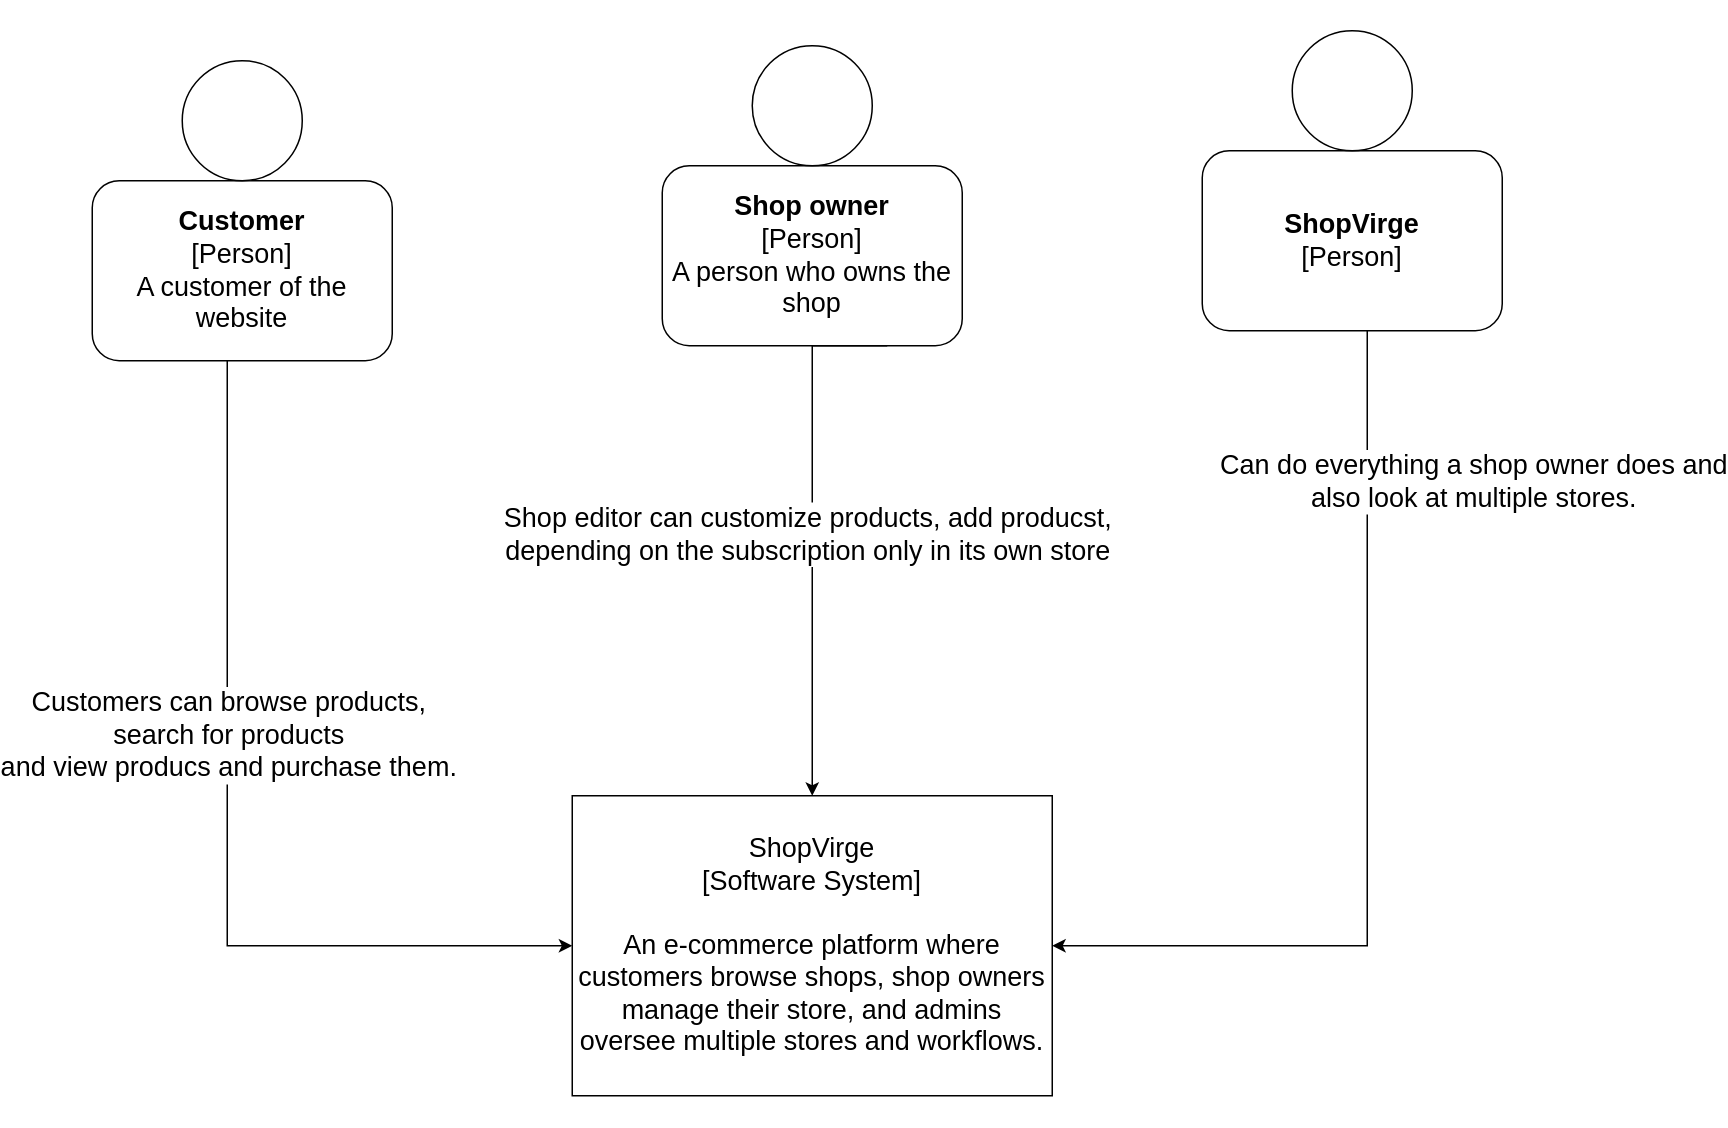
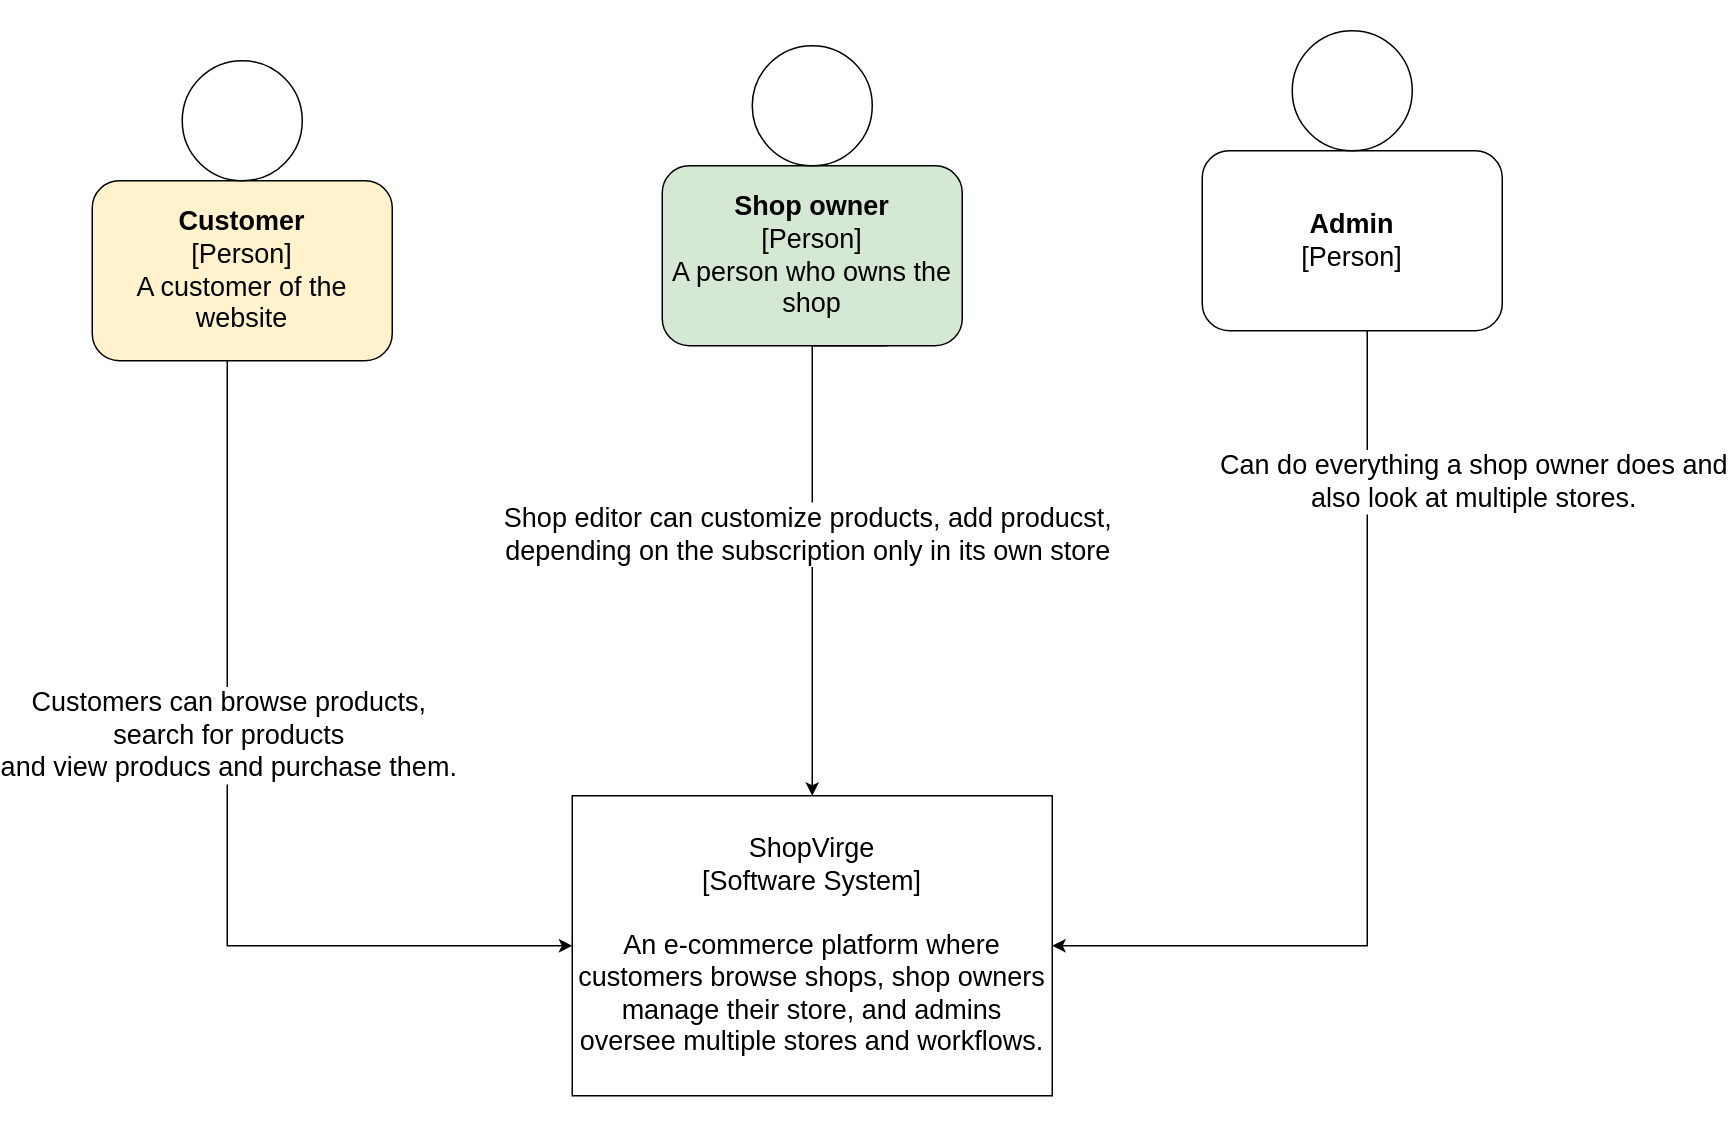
node "ShopVirge [Person]": label "ShopVirge [Person]" -> "Admin [Person]"
node "Shop owner [Person] A person who owns the shop": fillcolor #ffffff -> #d5e8d4
node "Customer [Person] A customer of the website": fillcolor #ffffff -> #fff2cc
